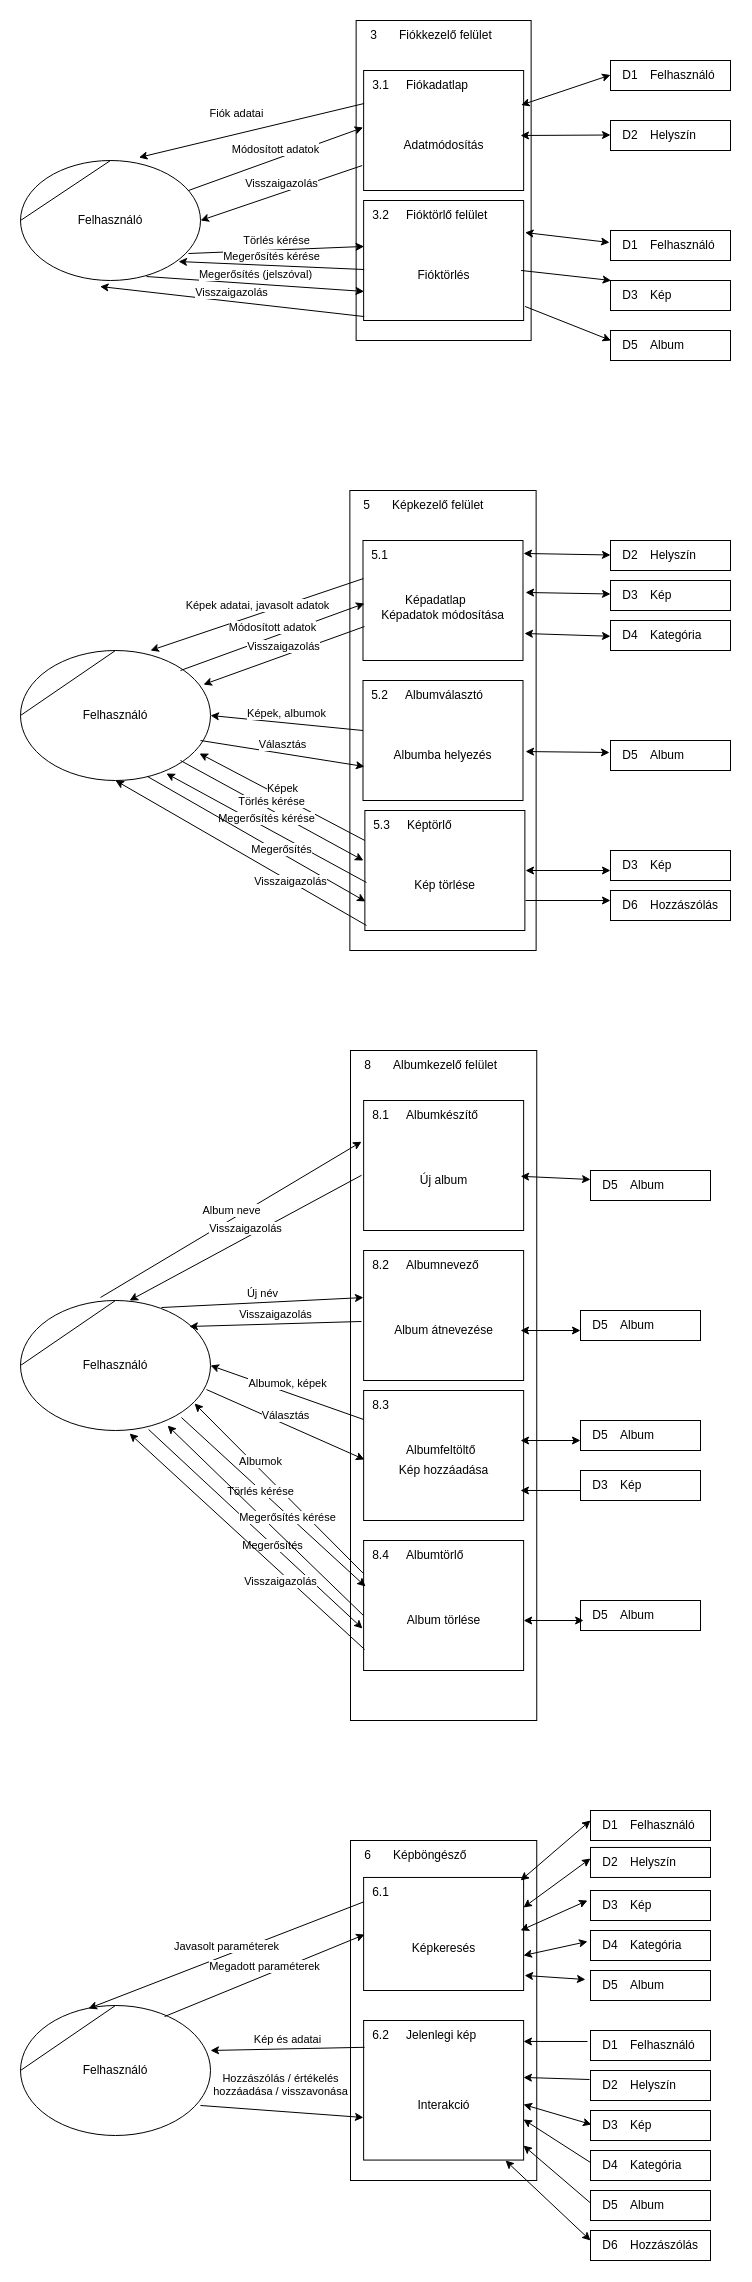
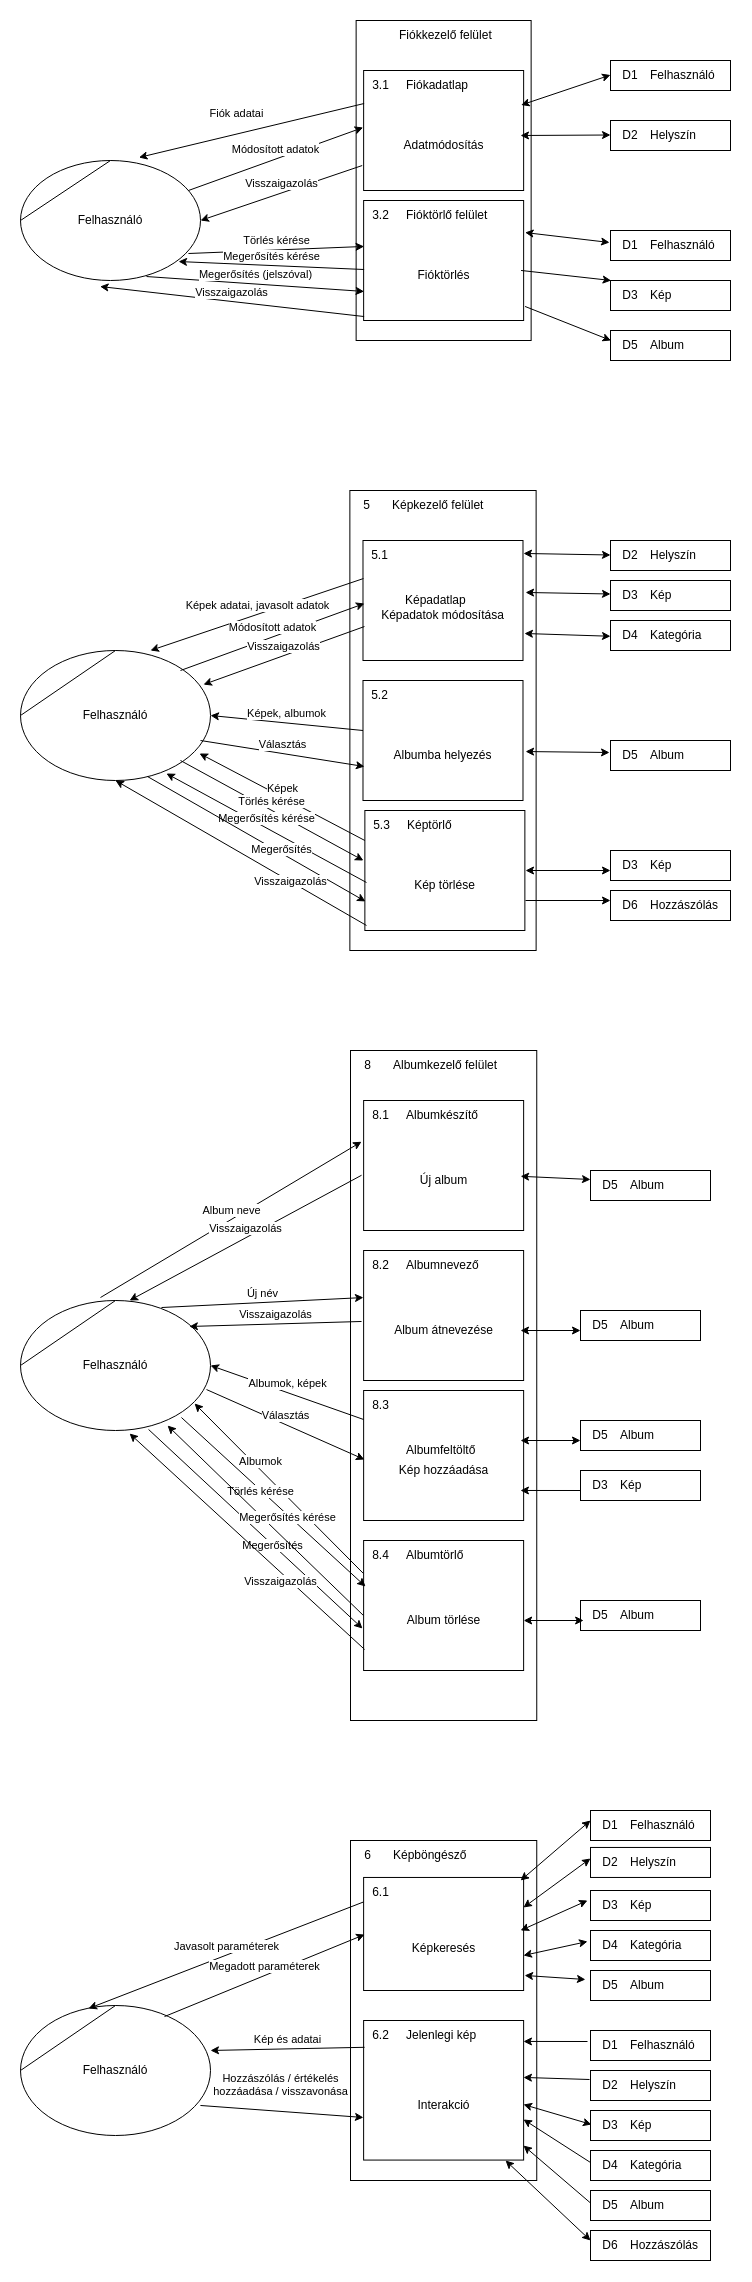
node "3": removed
node "Albumválasztó": removed
